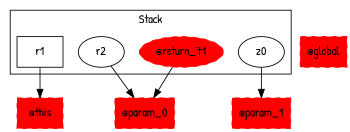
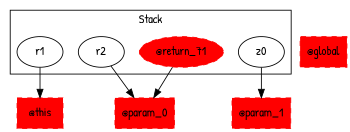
node "r1": shape box -> ellipse
